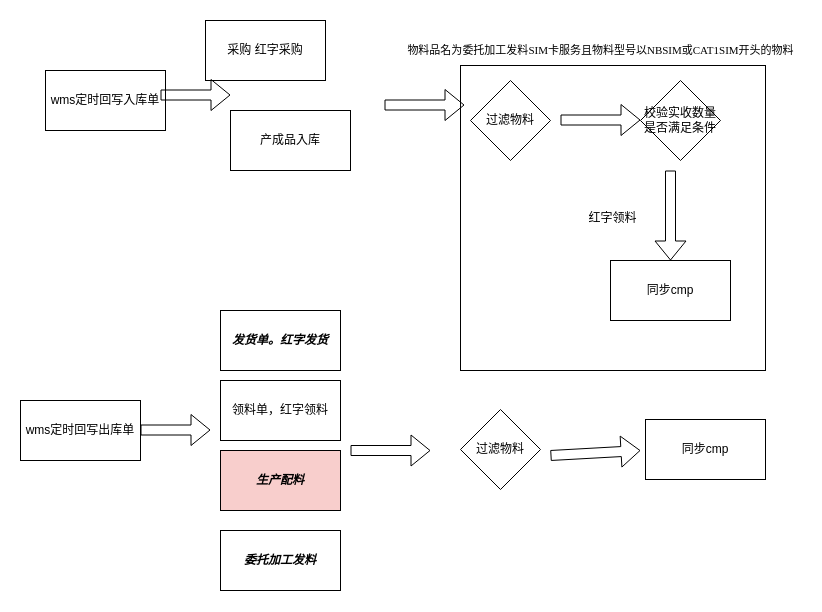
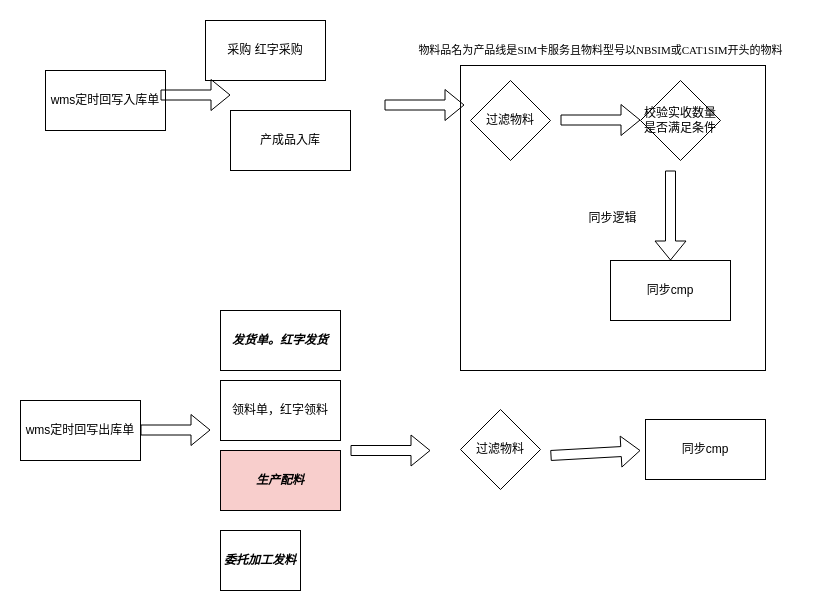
node "物料品名为委托加工发料SIM卡服务且物料型号以NBSIM或CAT1SIM开头的物料": label "物料品名为委托加工发料SIM卡服务且物料型号以NBSIM或CAT1SIM开头的物料" -> "物料品名为产品线是SIM卡服务且物料型号以NBSIM或CAT1SIM开头的物料"
node "红字领料": label "红字领料" -> "同步逻辑"
node "委托加工发料": size 120x60 -> 80x60
